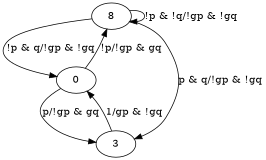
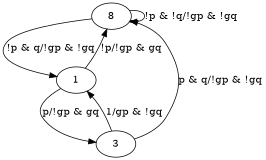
edge "8" -> "3": reversed
node "0": label "0" -> "1"
